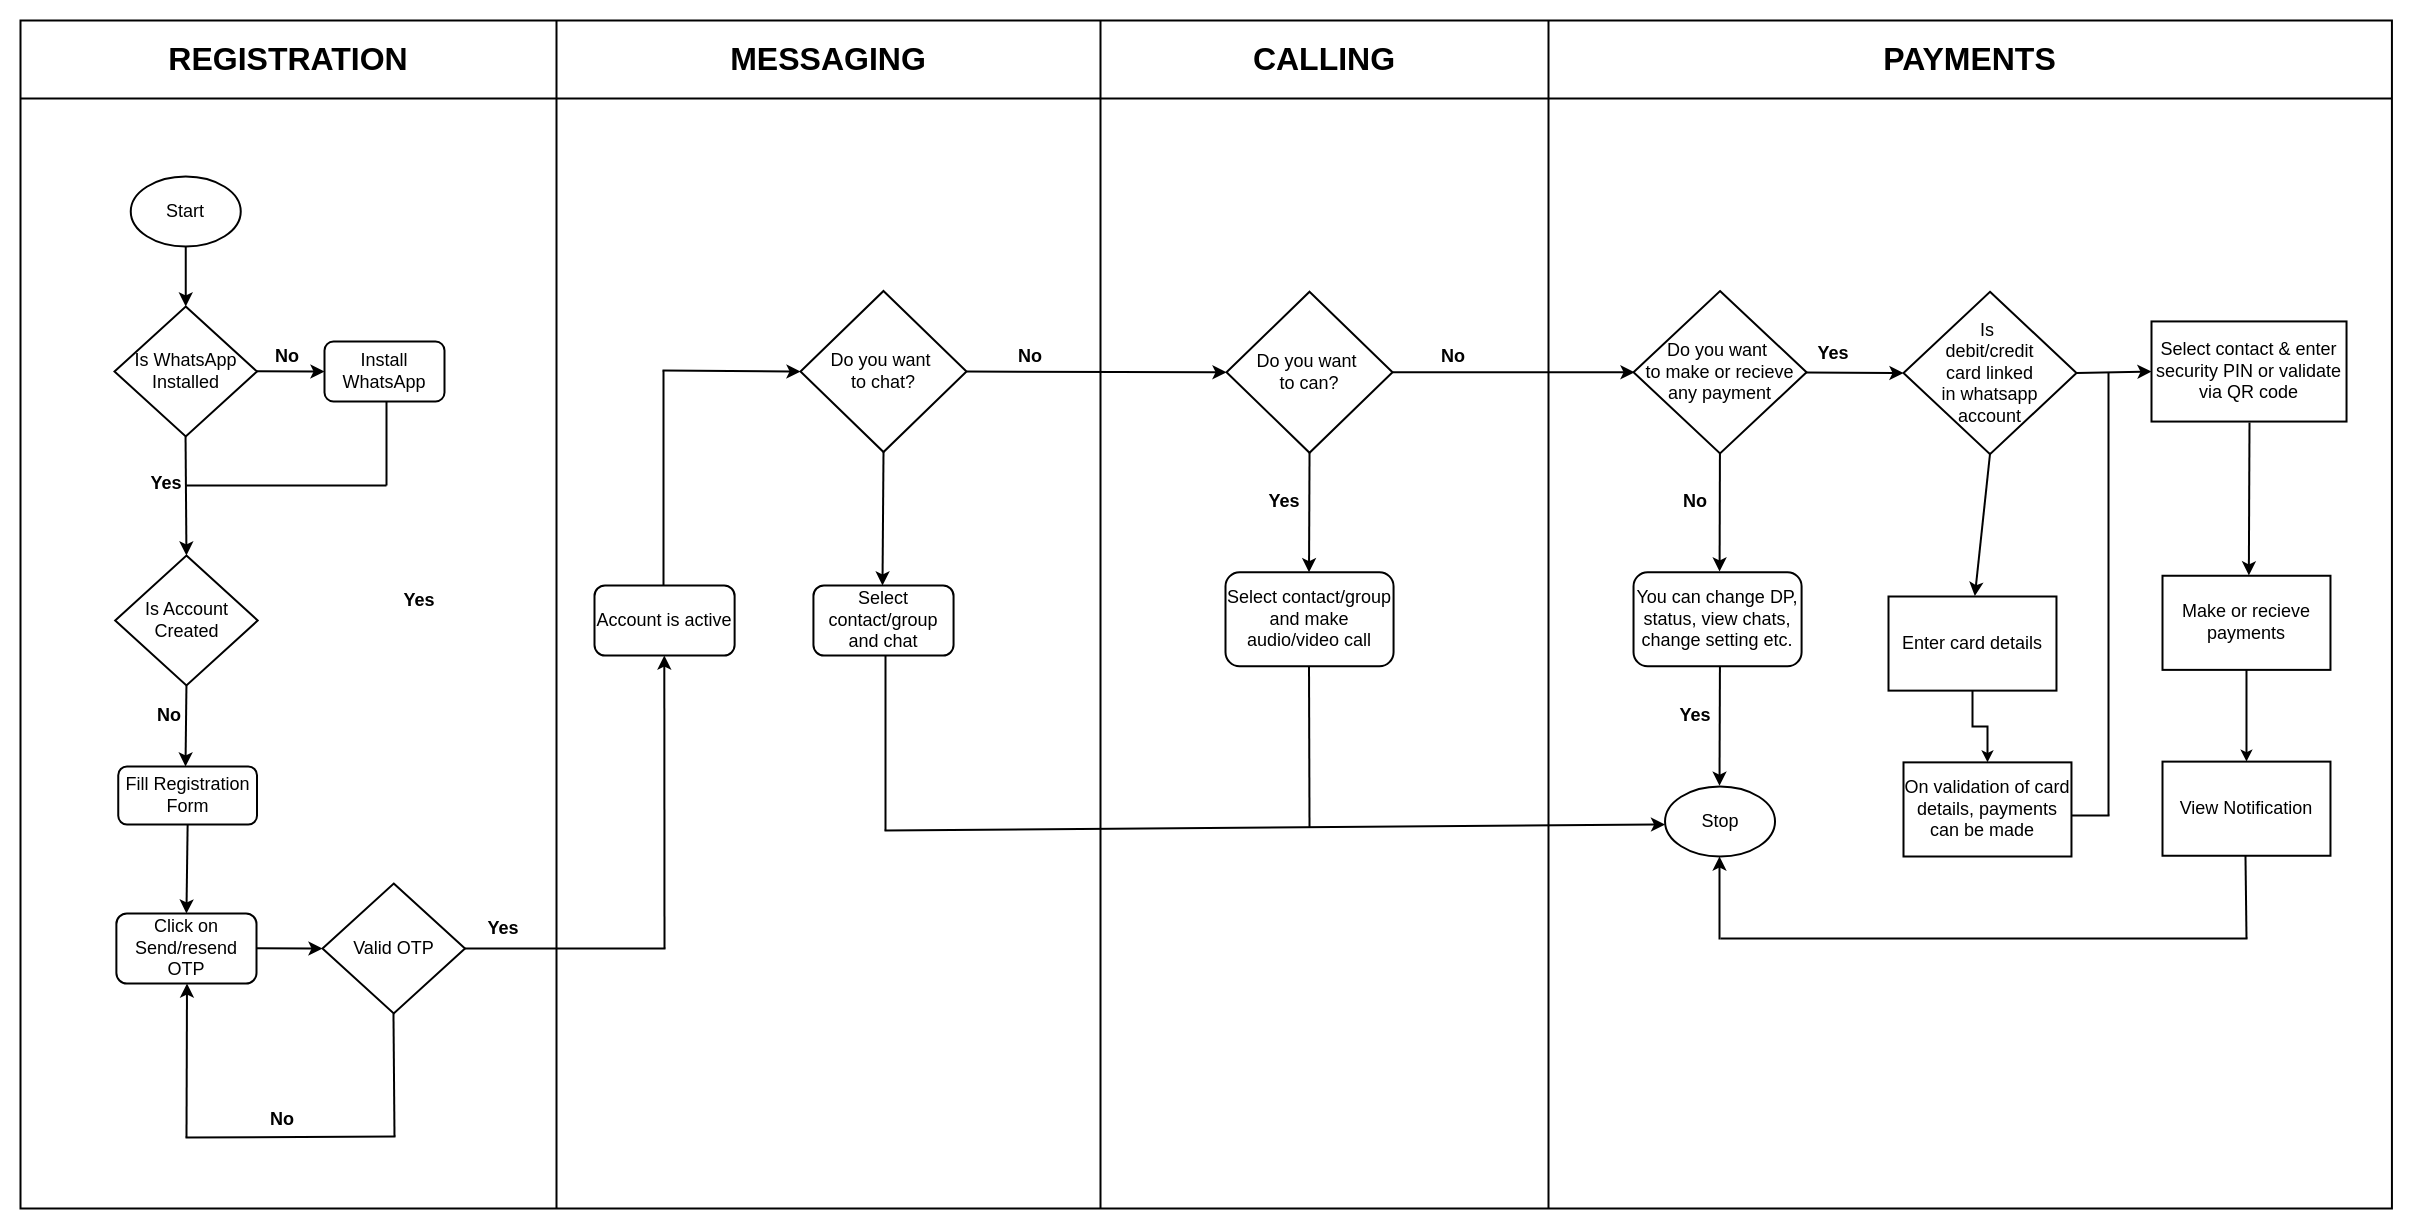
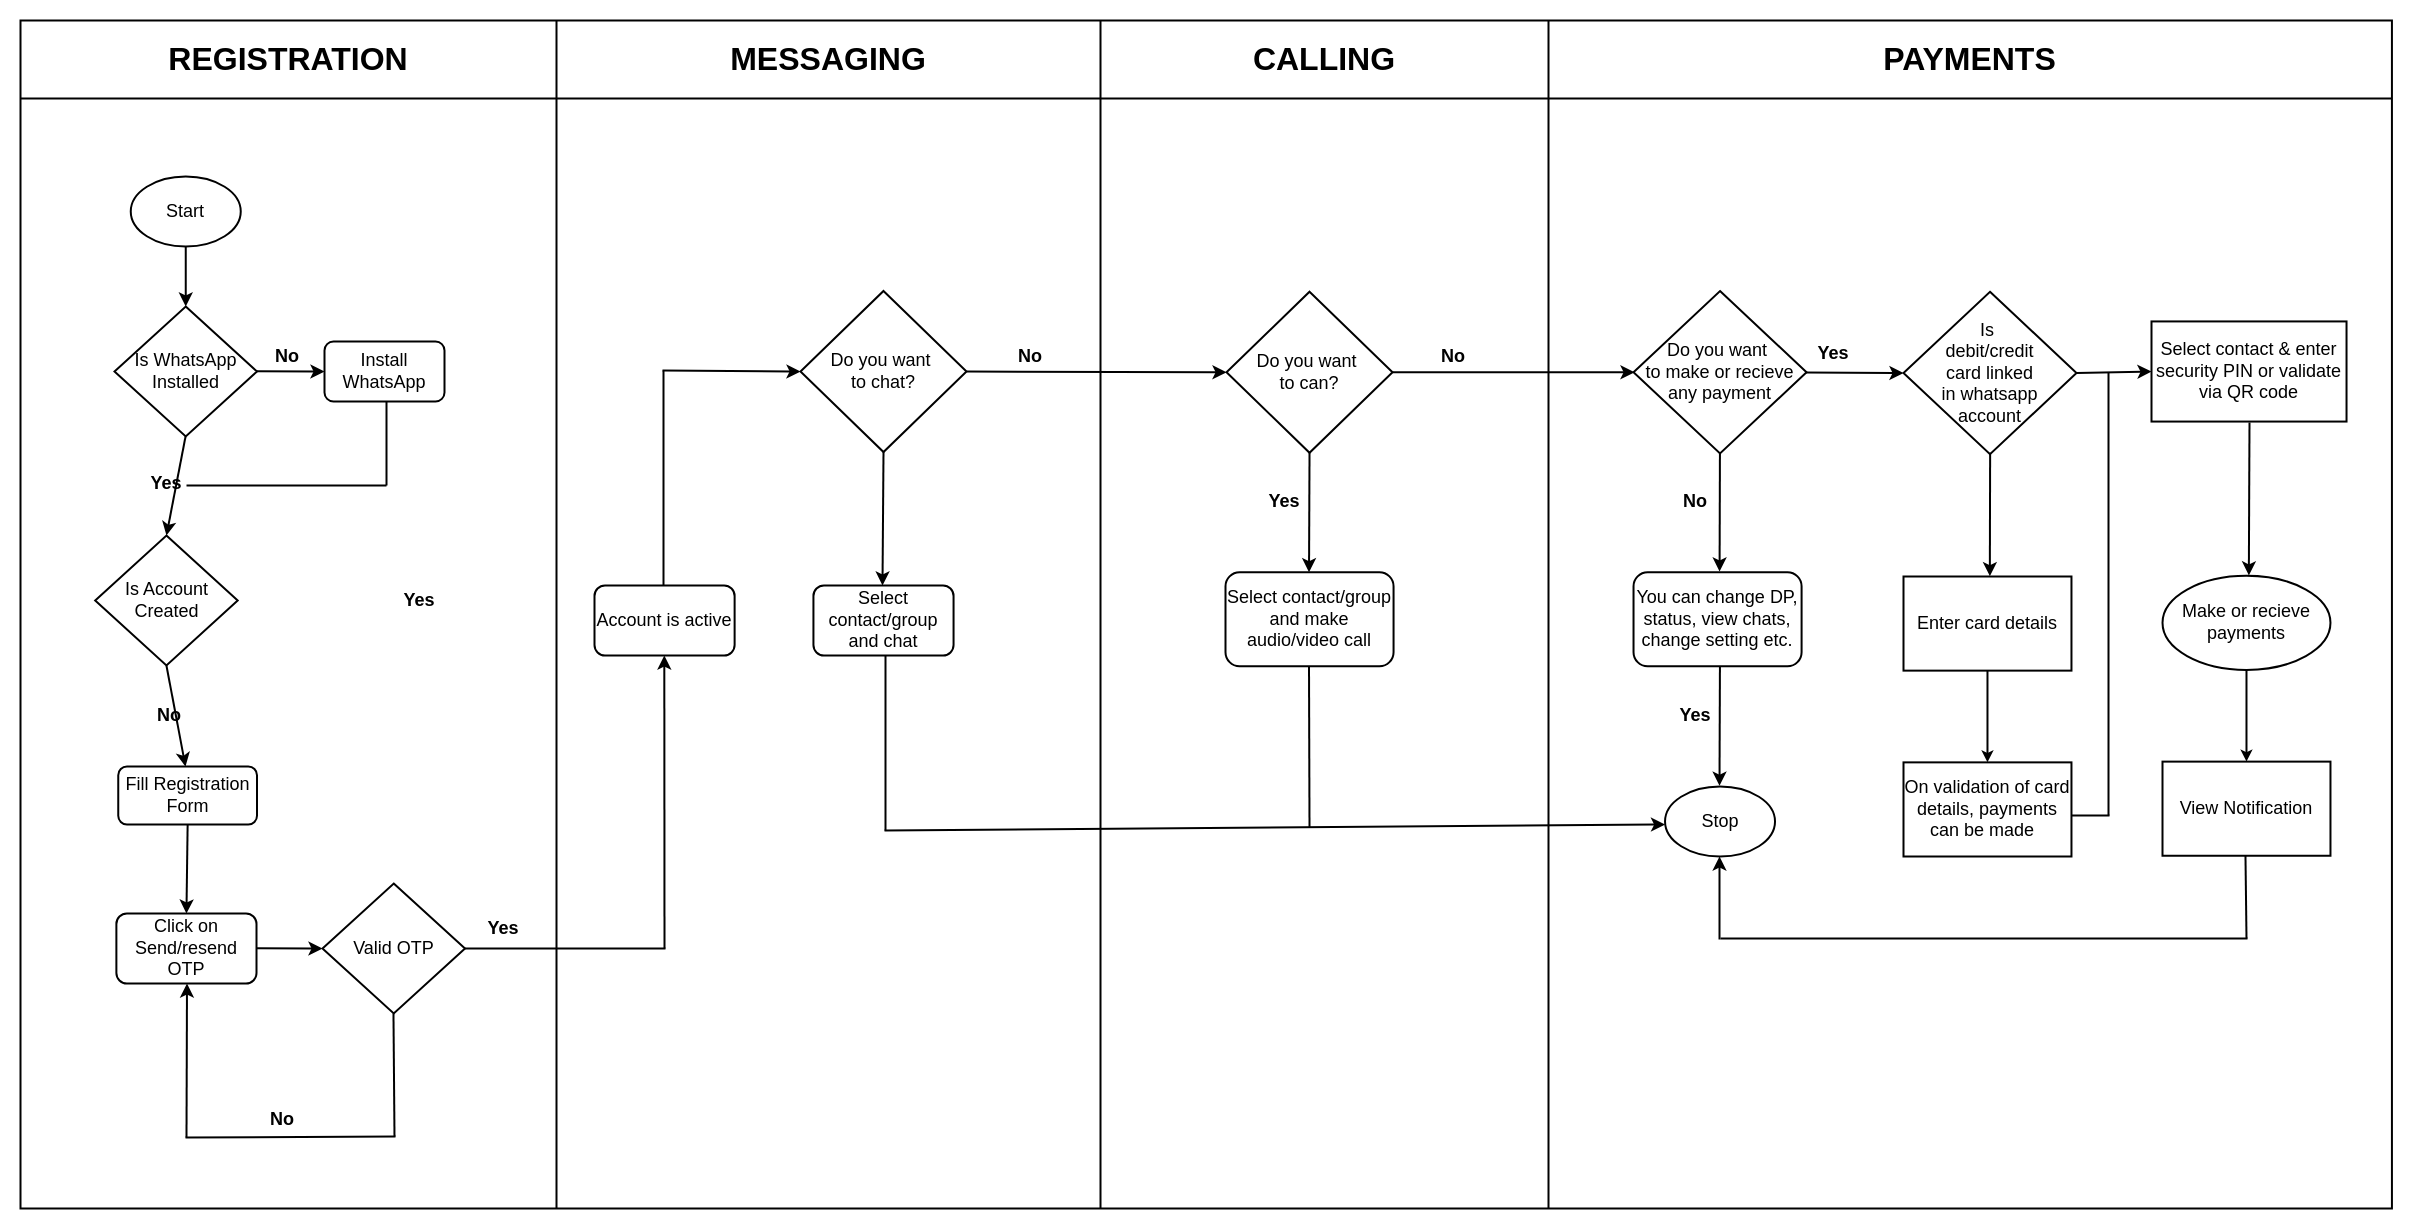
node "Is Account Created": moved (186, 621) -> (166, 601)
node "Make or recieve payments": shape rectangle -> ellipse
node "Enter card details": moved (1972, 644) -> (1987, 624)
